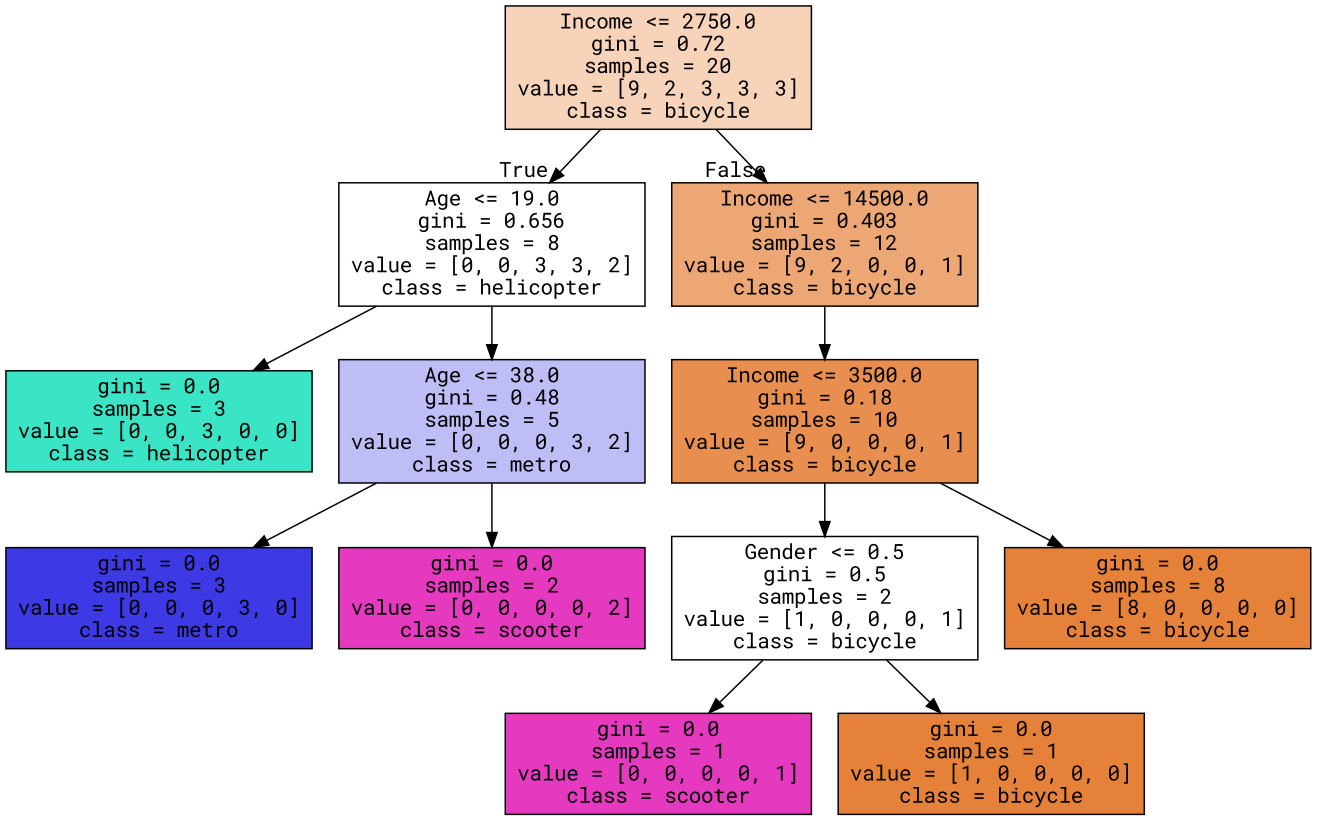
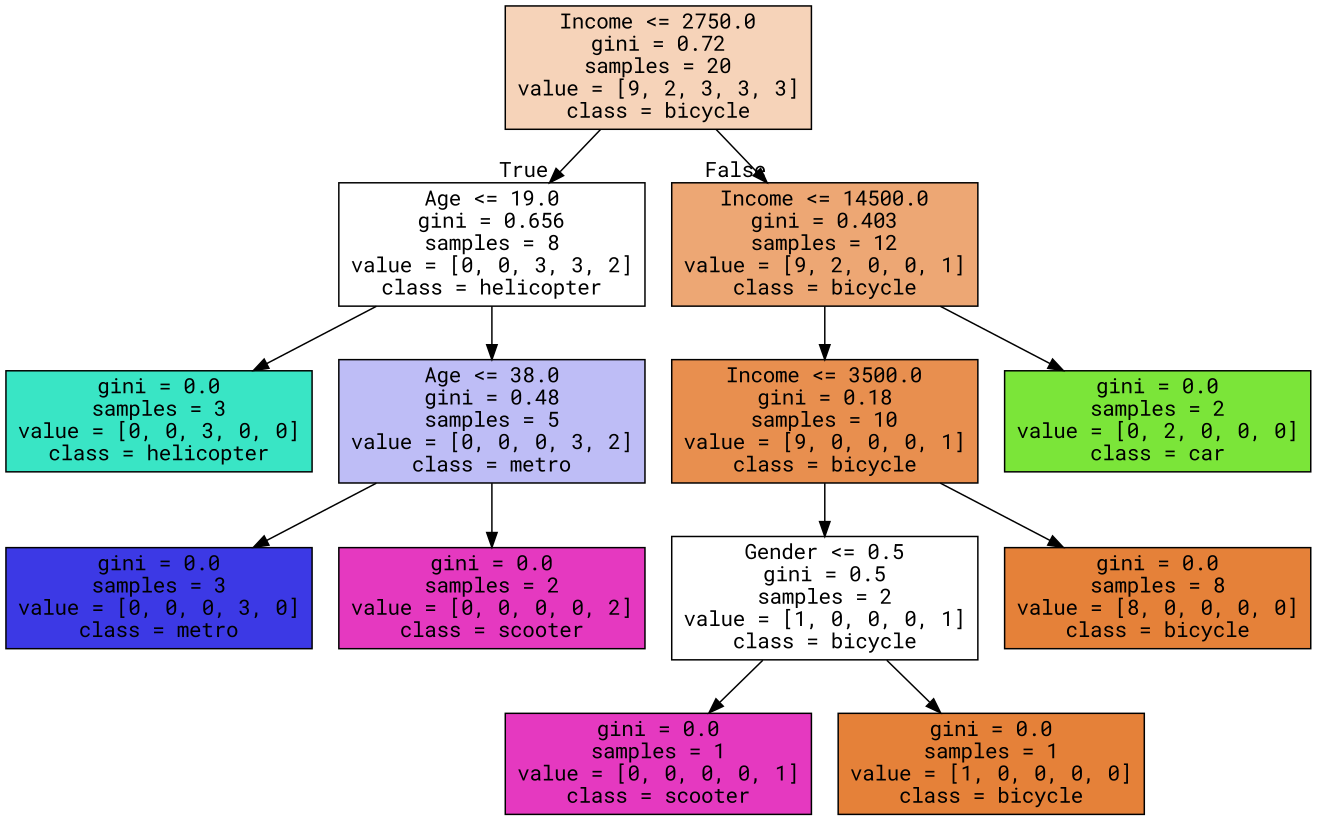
node "gini = 0.0 samples = 2 value = [0, 2, 0, 0, 0] class = car": added
